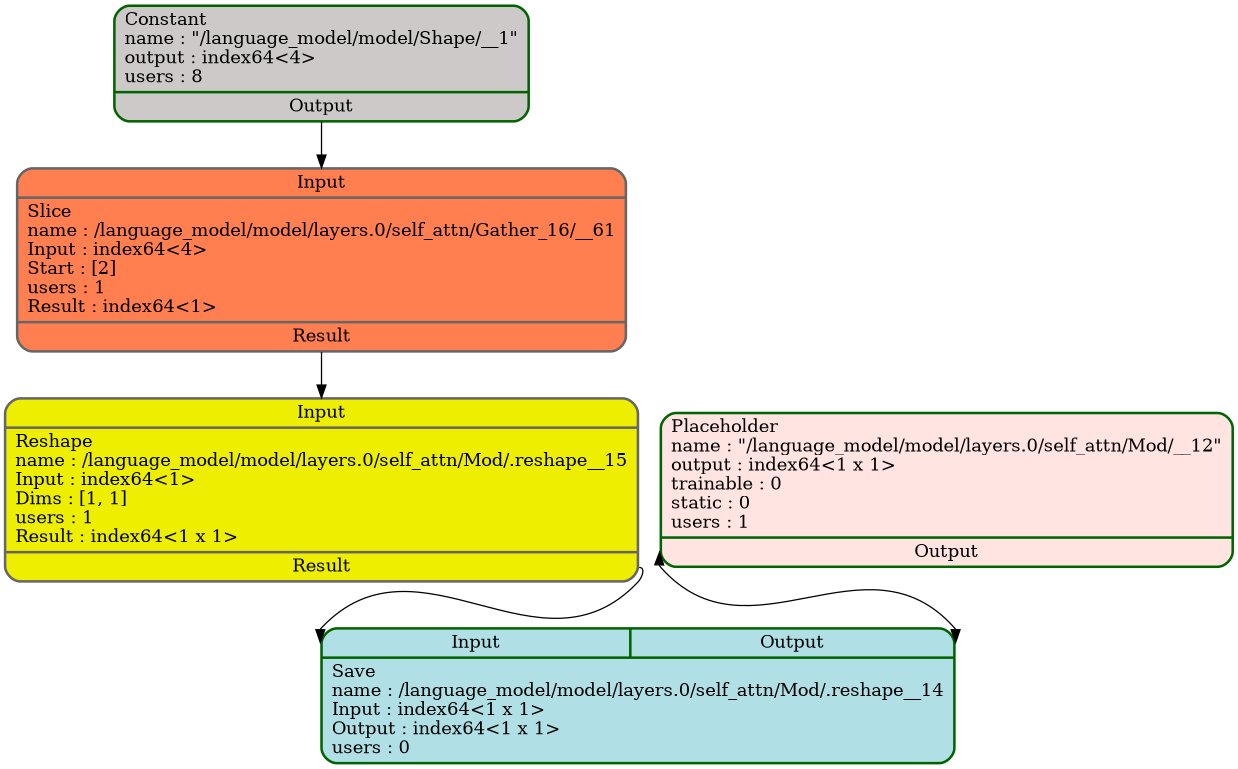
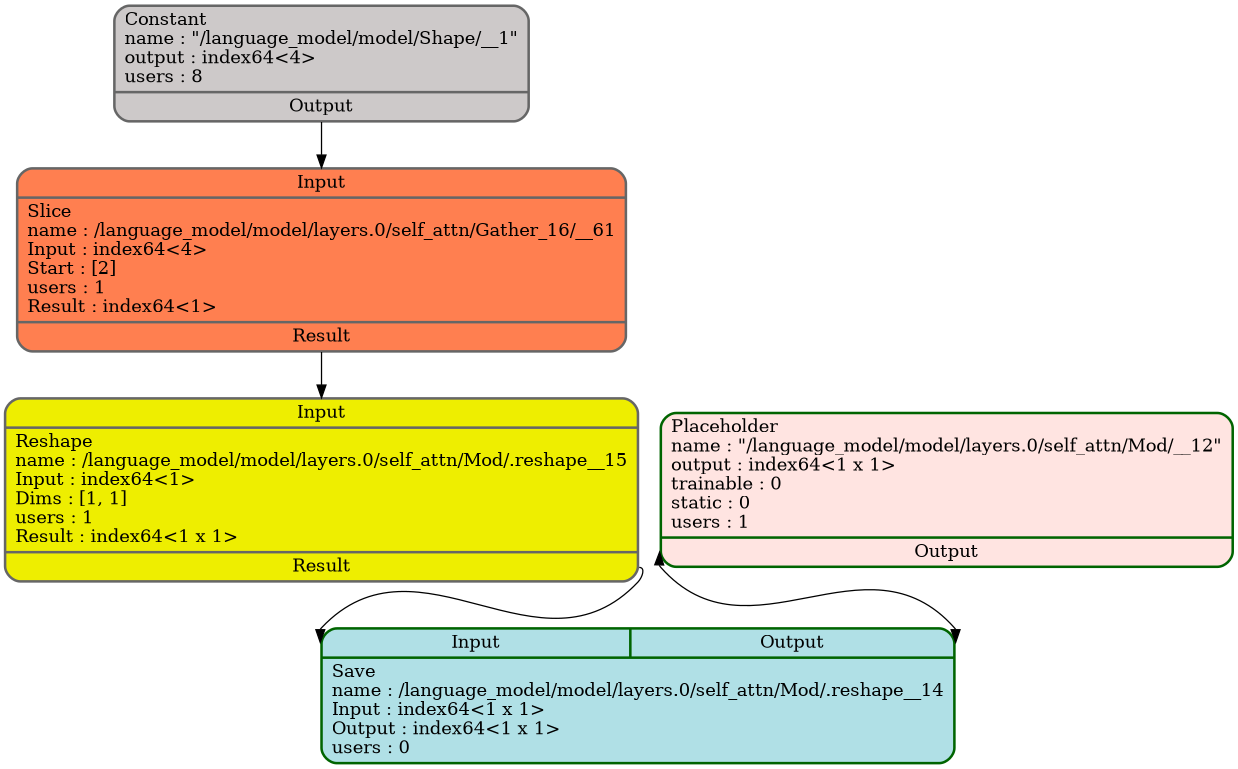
node "Constant": color darkgreen -> gray40
